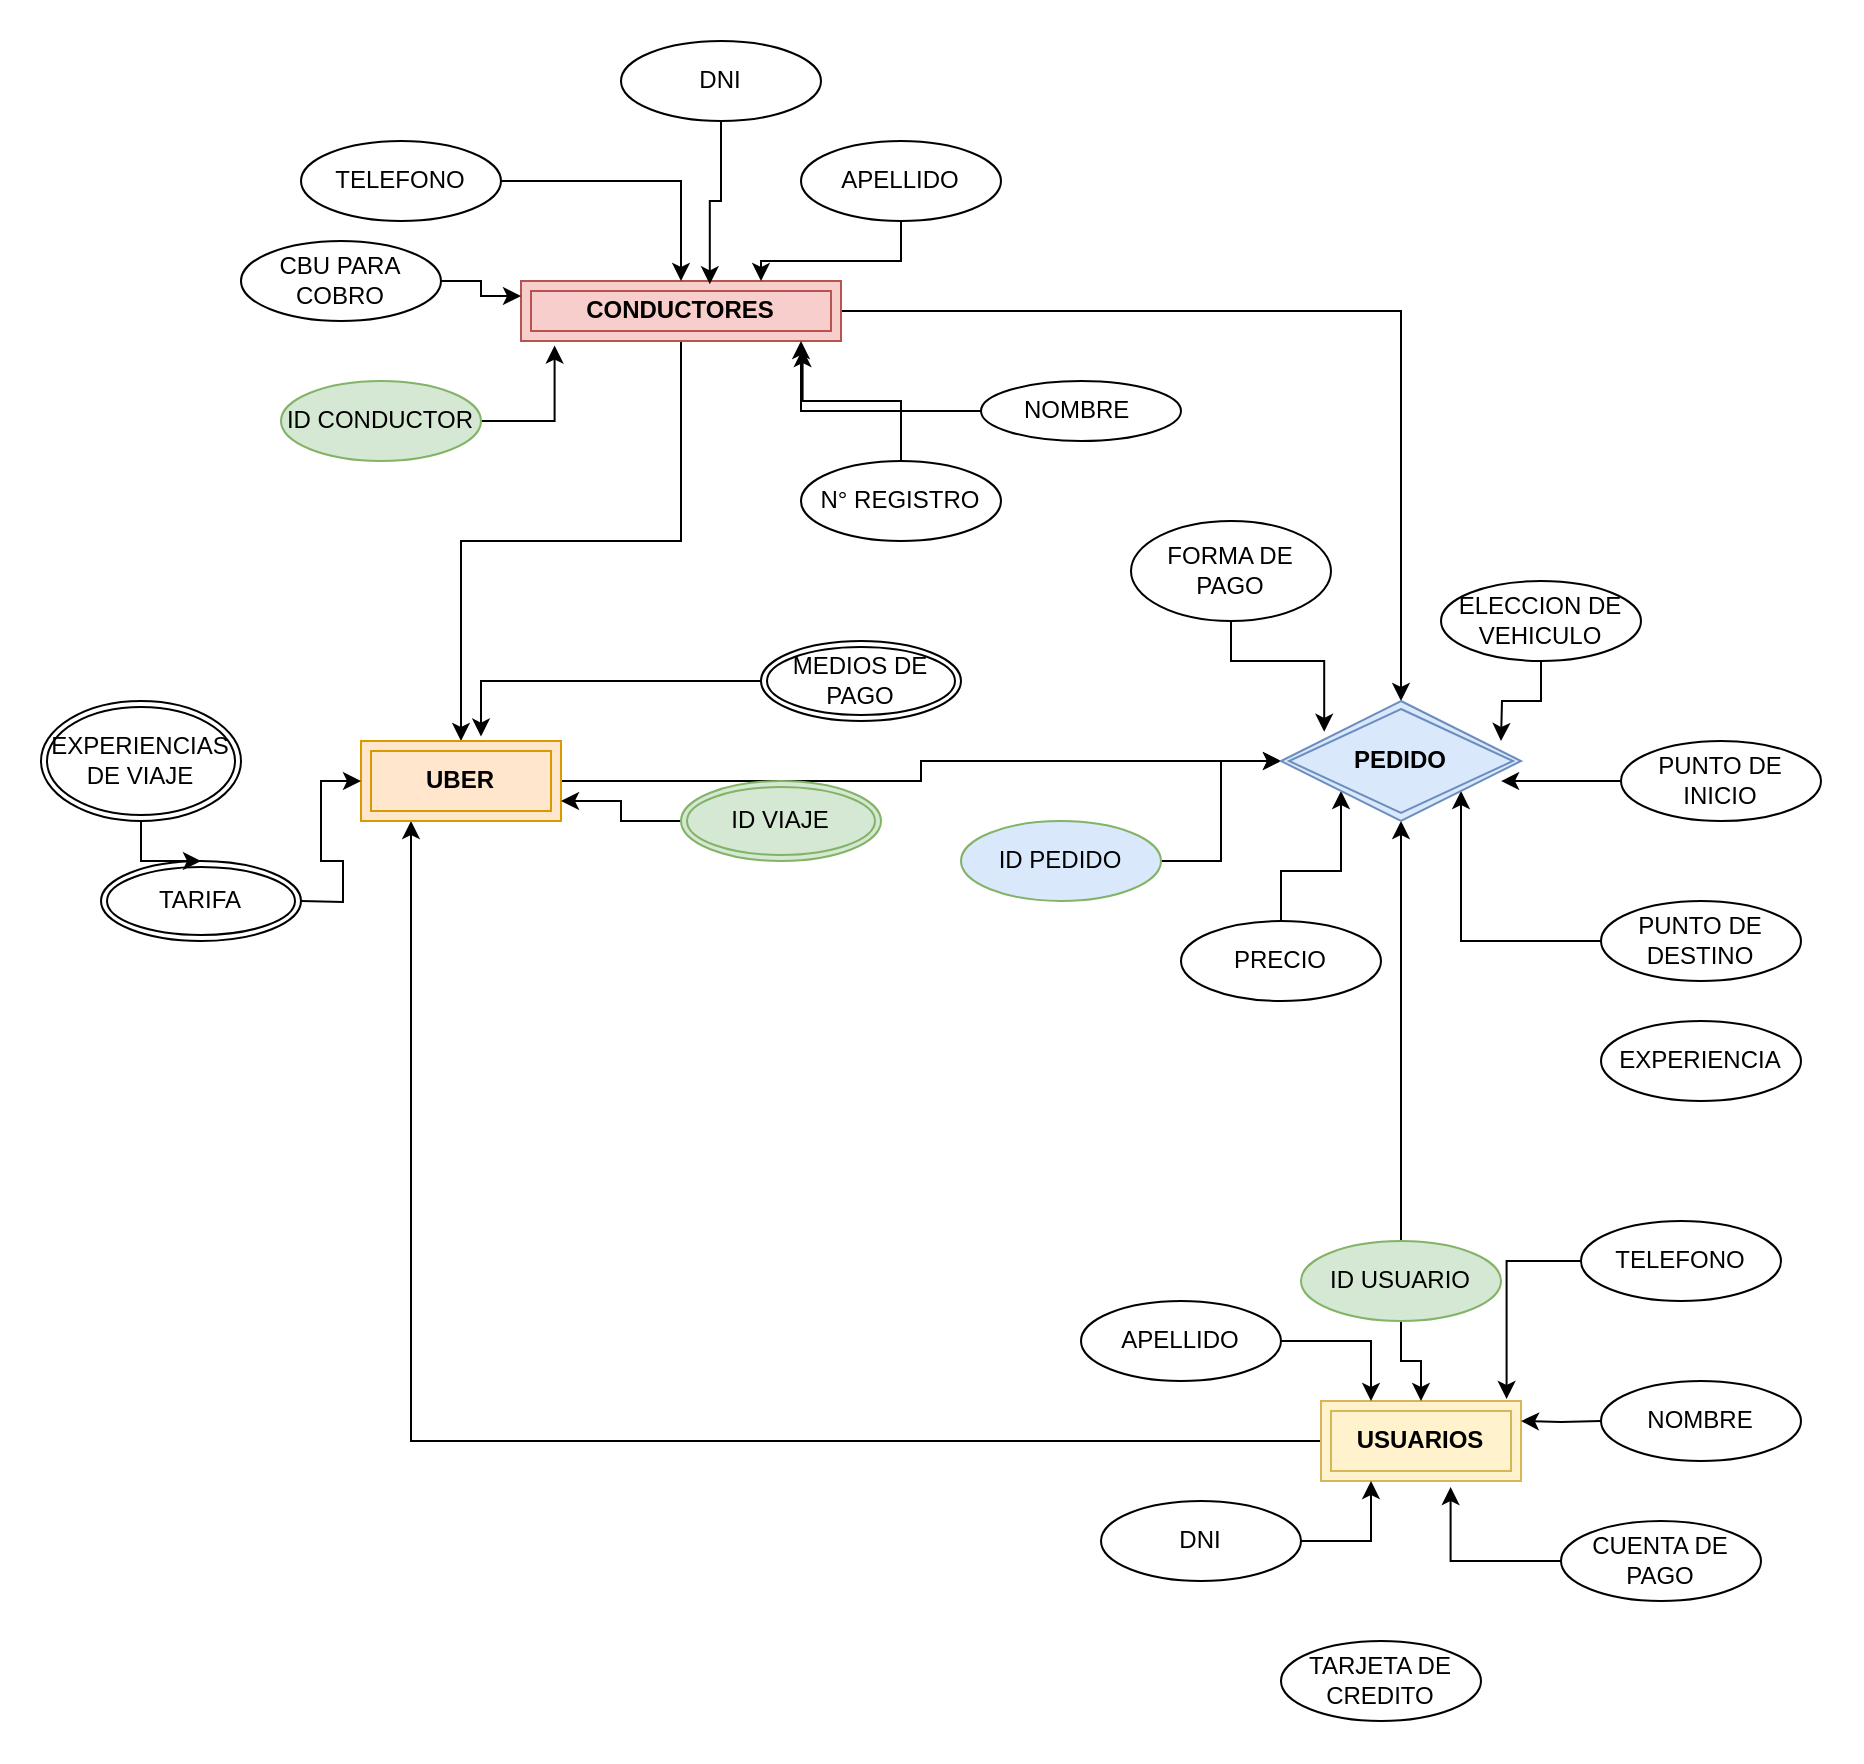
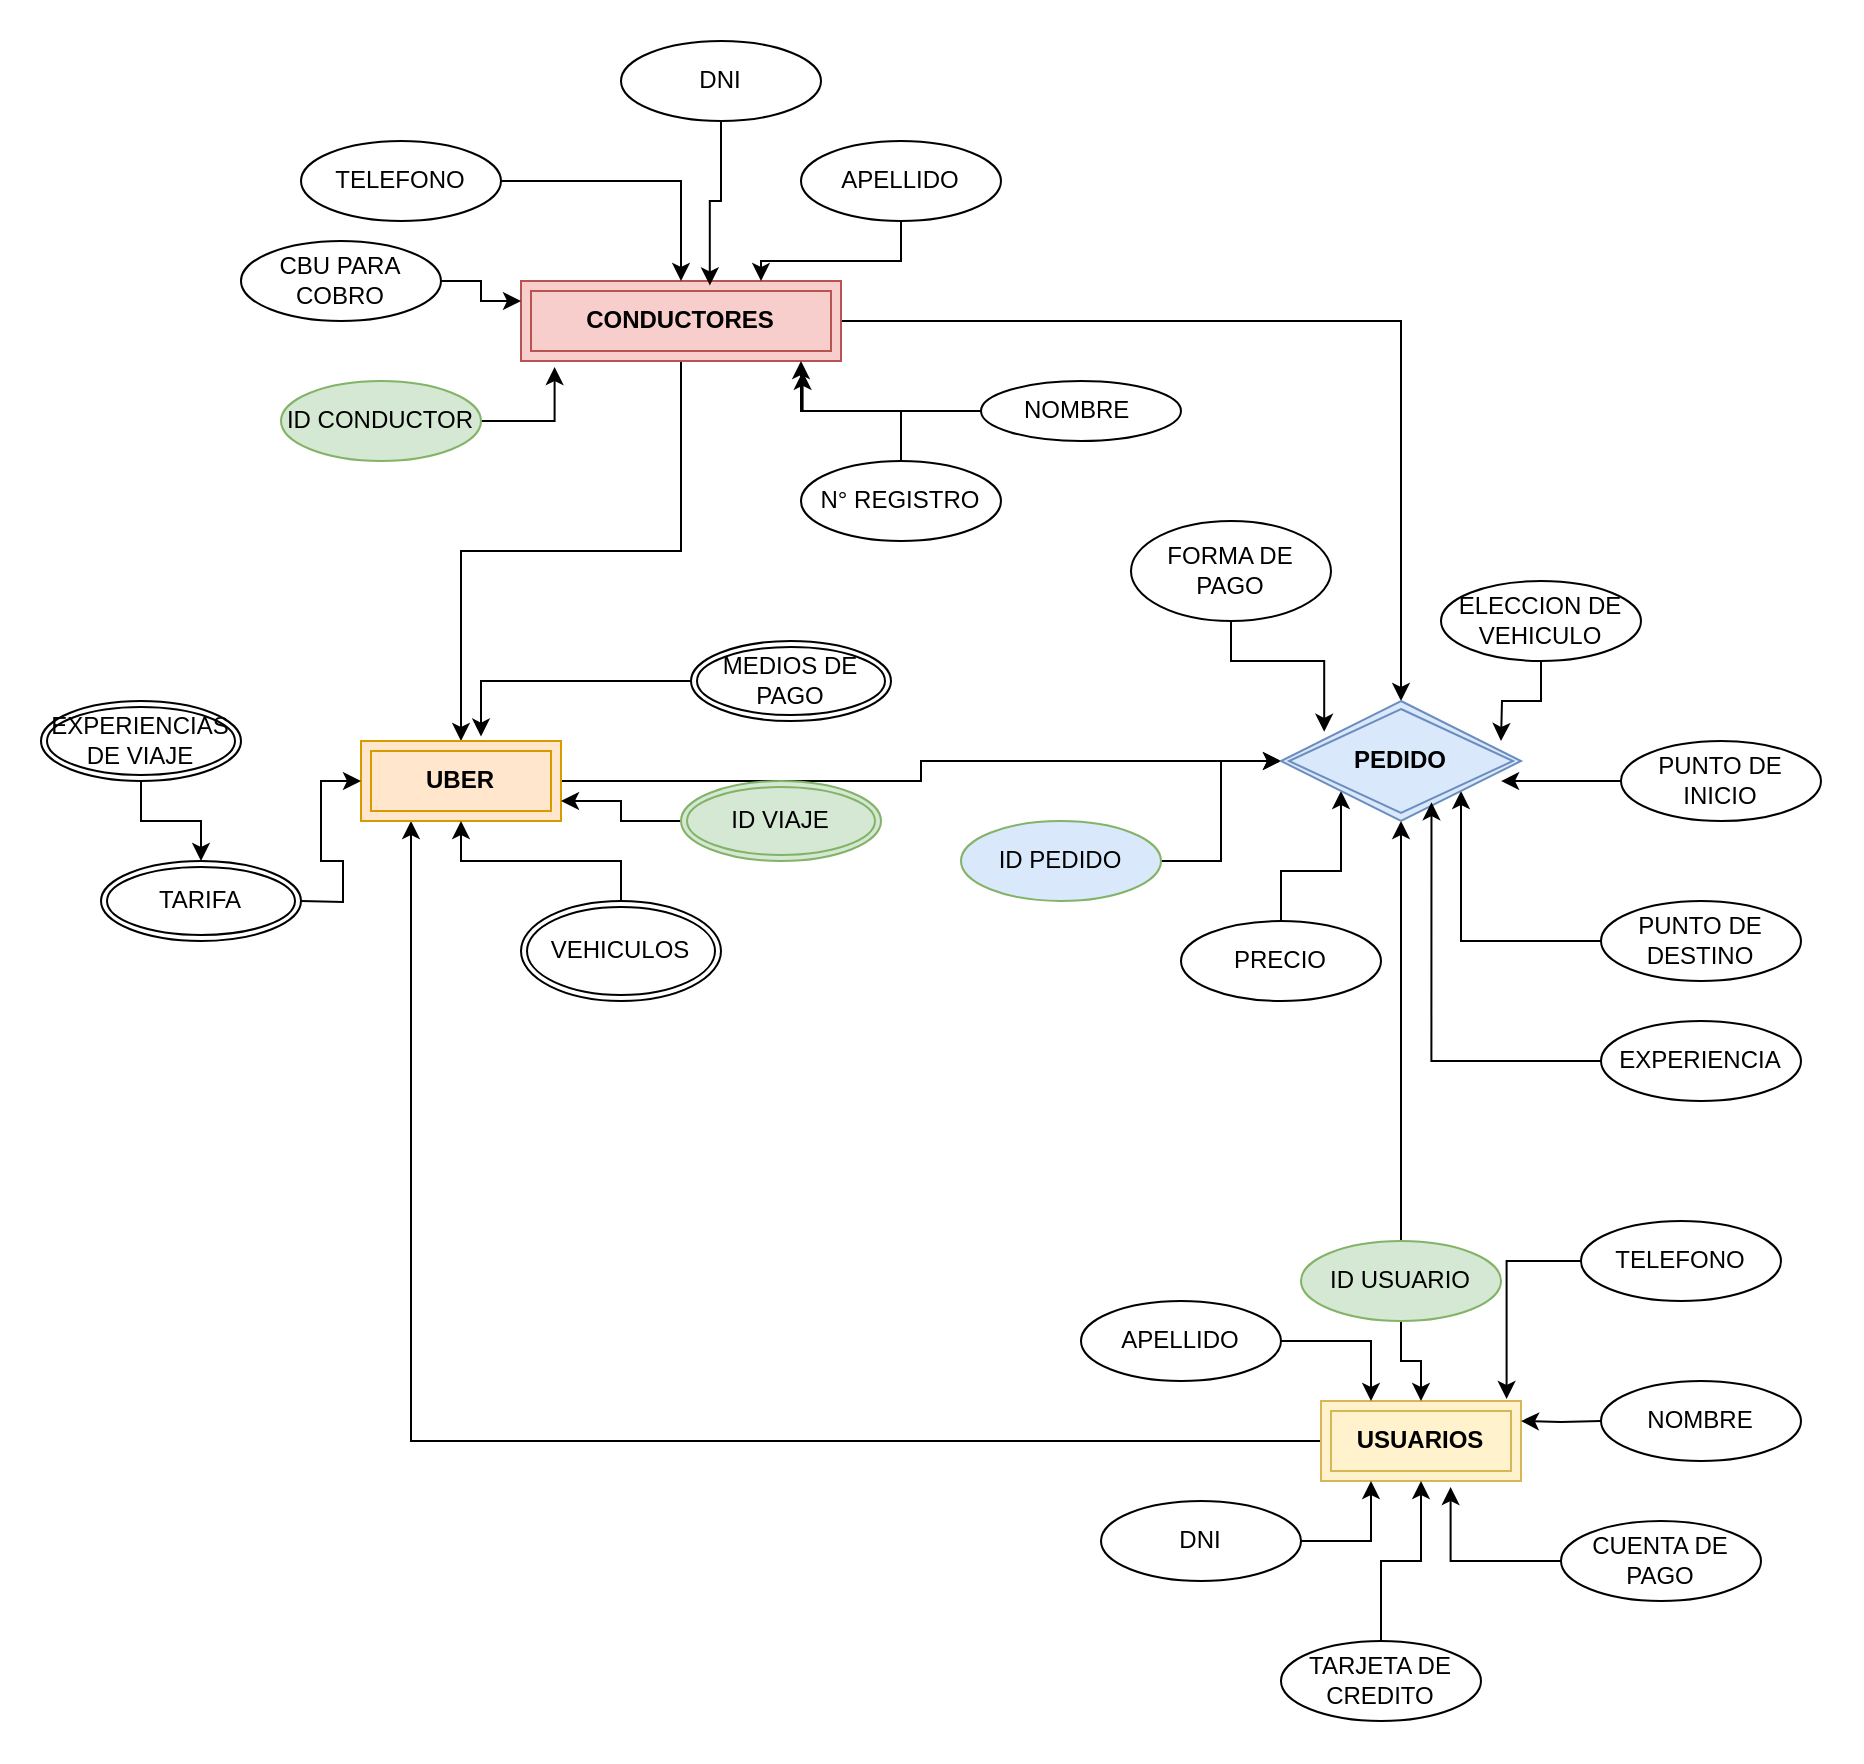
node "CONDUCTORES": size 320x60 -> 320x80
node "MEDIOS DE PAGO": moved (861, 681) -> (791, 681)
node "EXPERIENCIAS DE VIAJE": size 200x120 -> 200x80
edge "VEHICULOS" -> "UBER": added
node "VEHICULOS": added
edge "EXPERIENCIA" -> "PEDIDO": added
edge "TARJETA DE CREDITO" -> "USUARIOS": added
